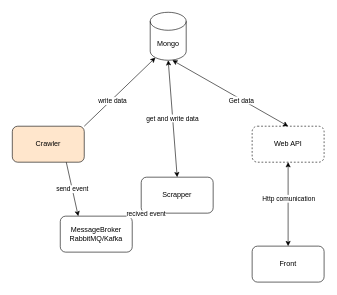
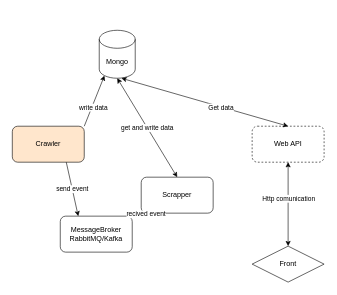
node "Mongo": moved (168, 36) -> (117, 54)
node "Front": shape rounded rectangle -> diamond
